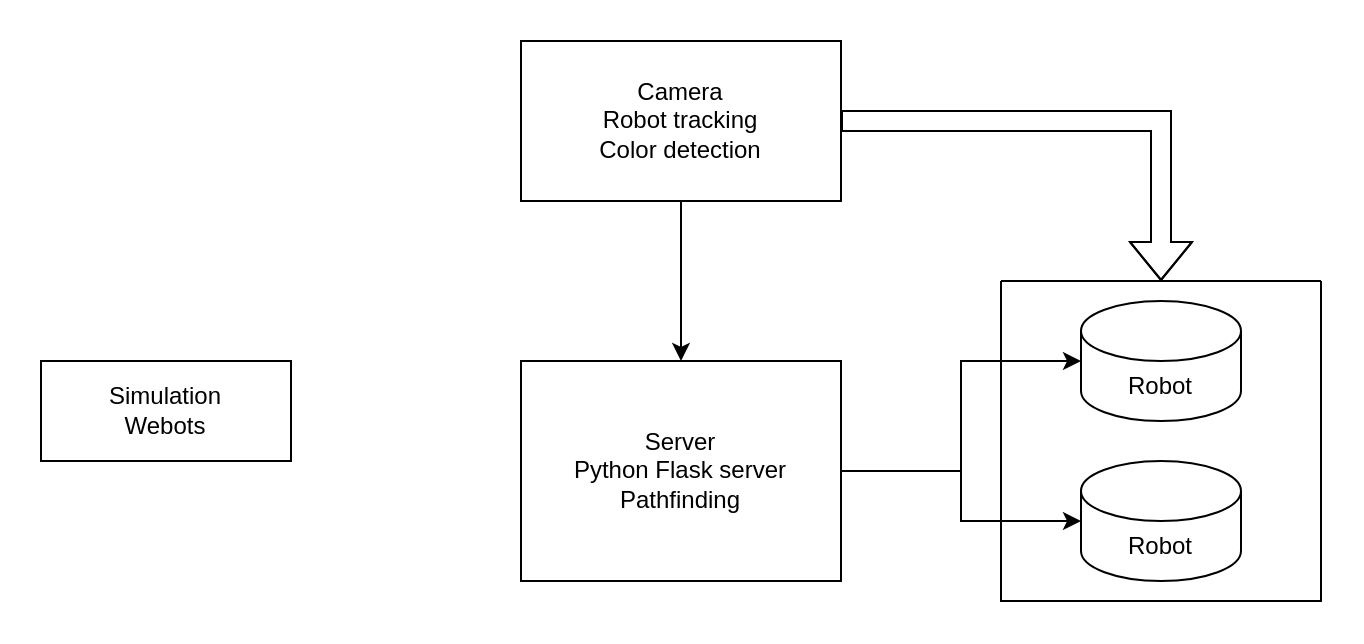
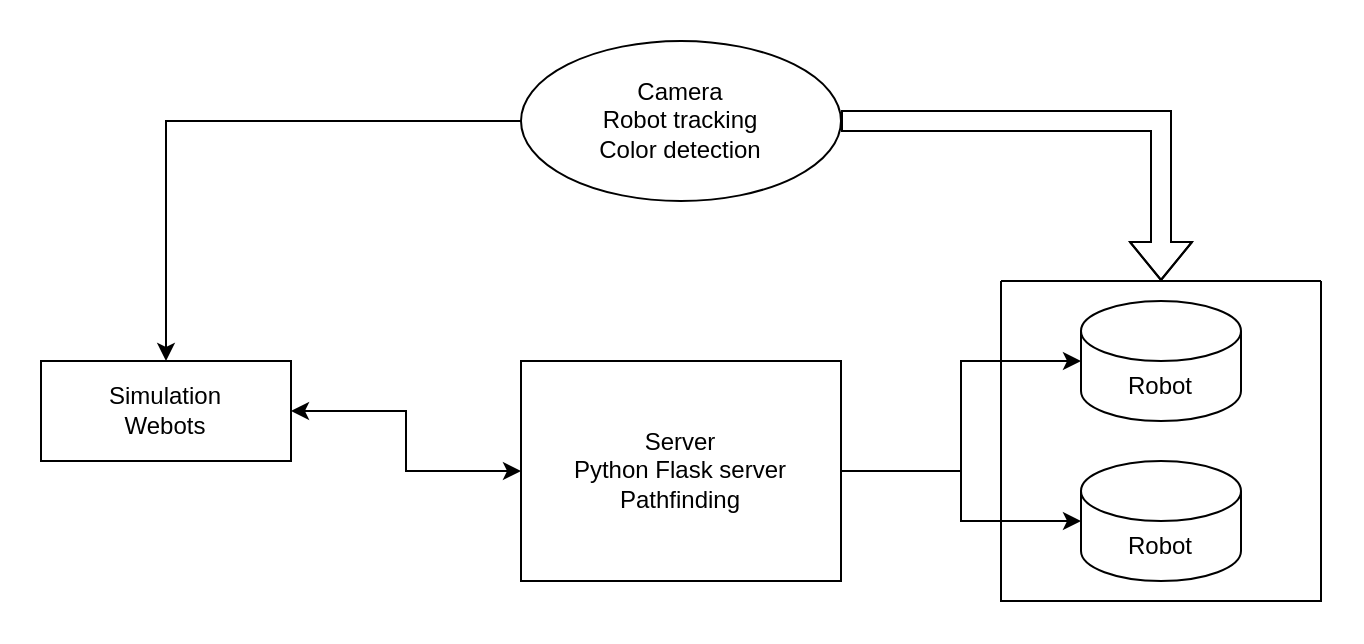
node "Camera Robot tracking Color detection": shape rectangle -> ellipse
edge "Camera Robot tracking Color detection" -> "Server Python Flask server Pathfinding": now "Camera Robot tracking Color detection" -> "Simulation Webots"
edge "Simulation Webots" -- "Server Python Flask server Pathfinding": added
